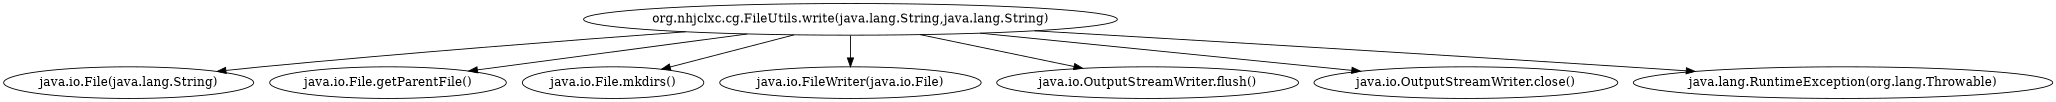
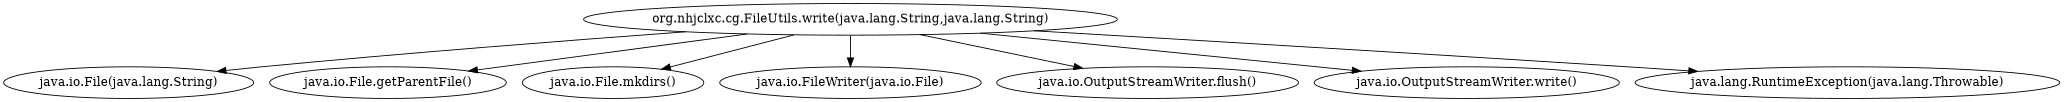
node "java.io.OutputStreamWriter.close()": label "java.io.OutputStreamWriter.close()" -> "java.io.OutputStreamWriter.write()"
node "java.lang.RuntimeException(org.lang.Throwable)": label "java.lang.RuntimeException(org.lang.Throwable)" -> "java.lang.RuntimeException(java.lang.Throwable)"
